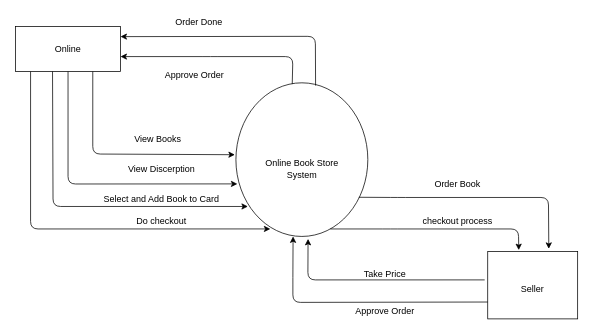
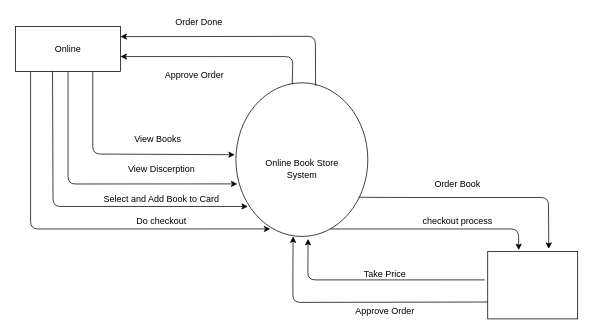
node "Seller": removed
